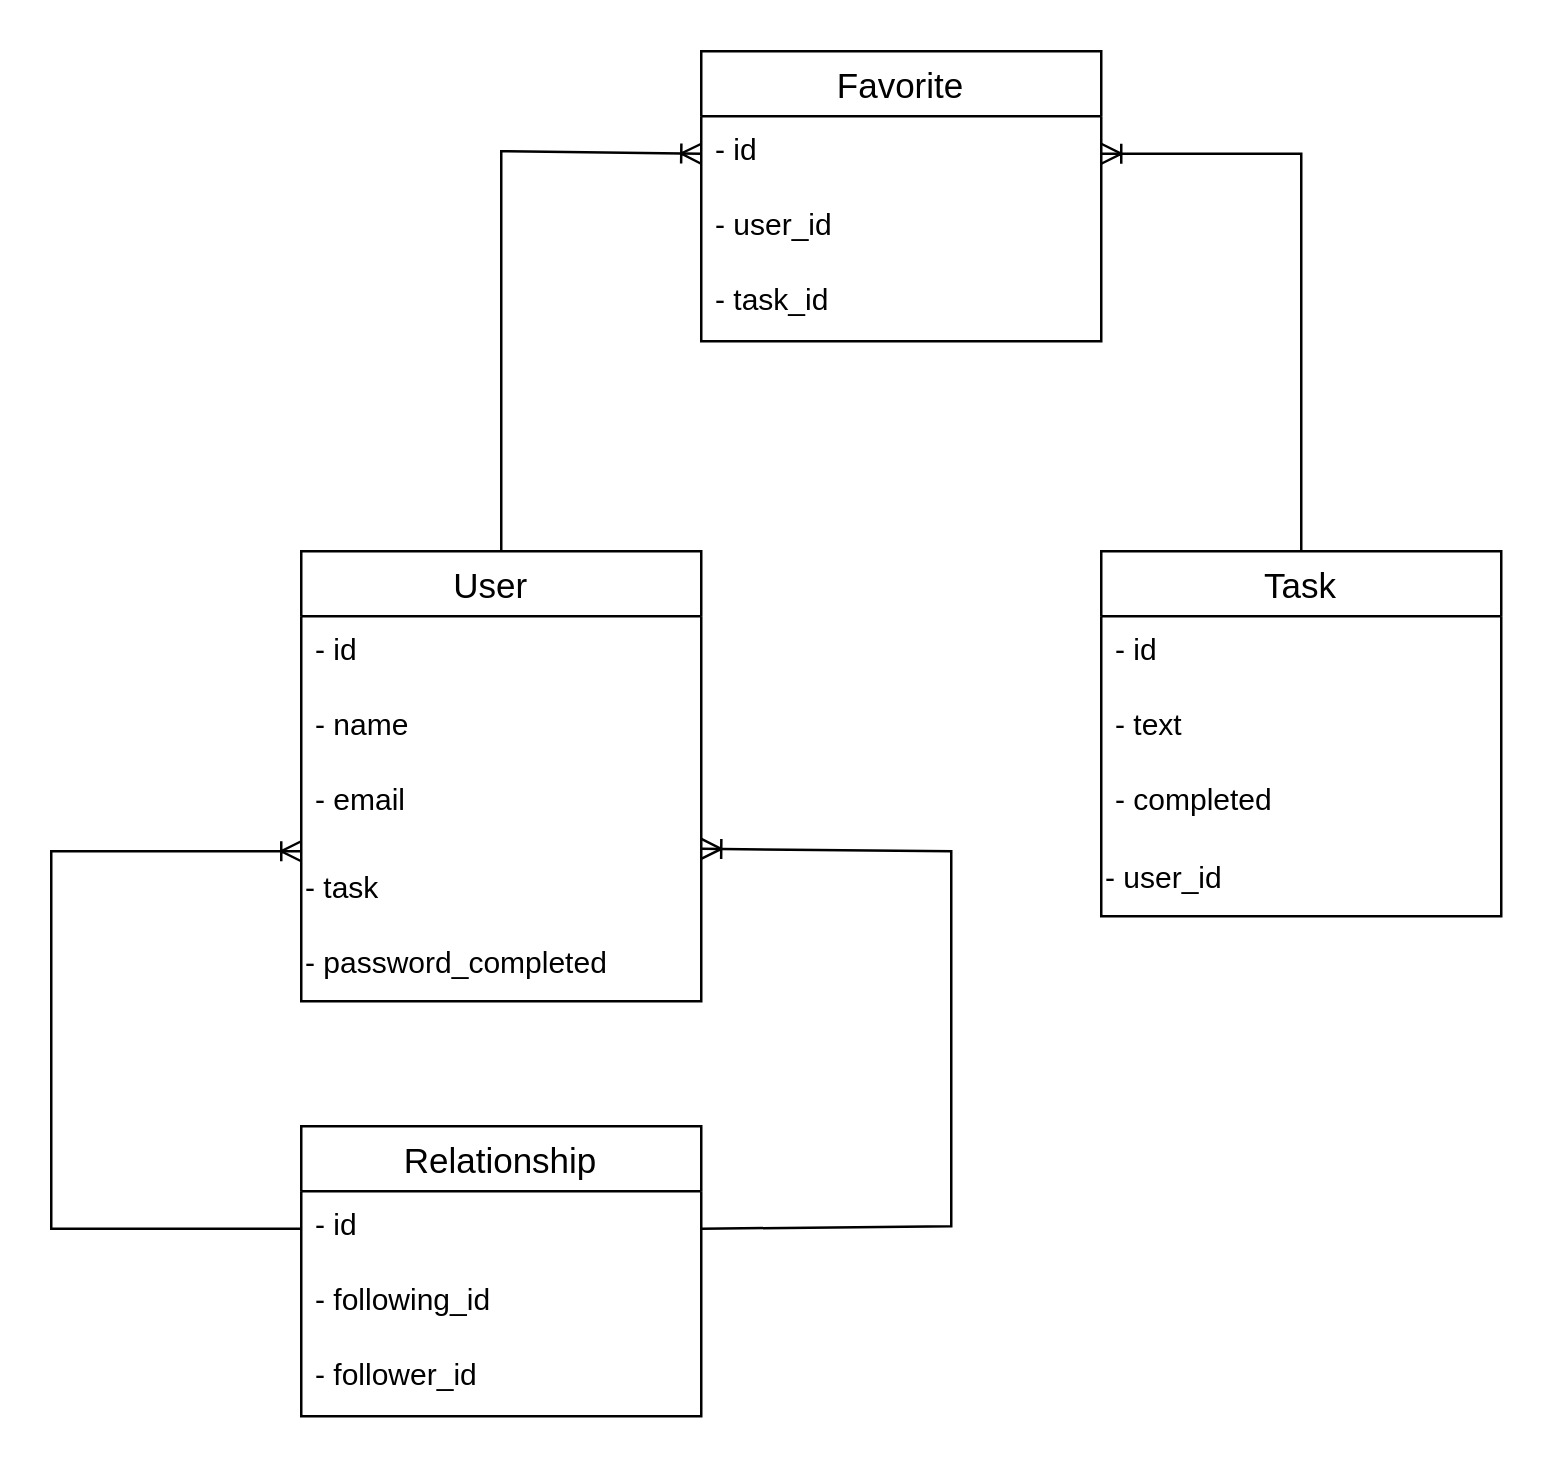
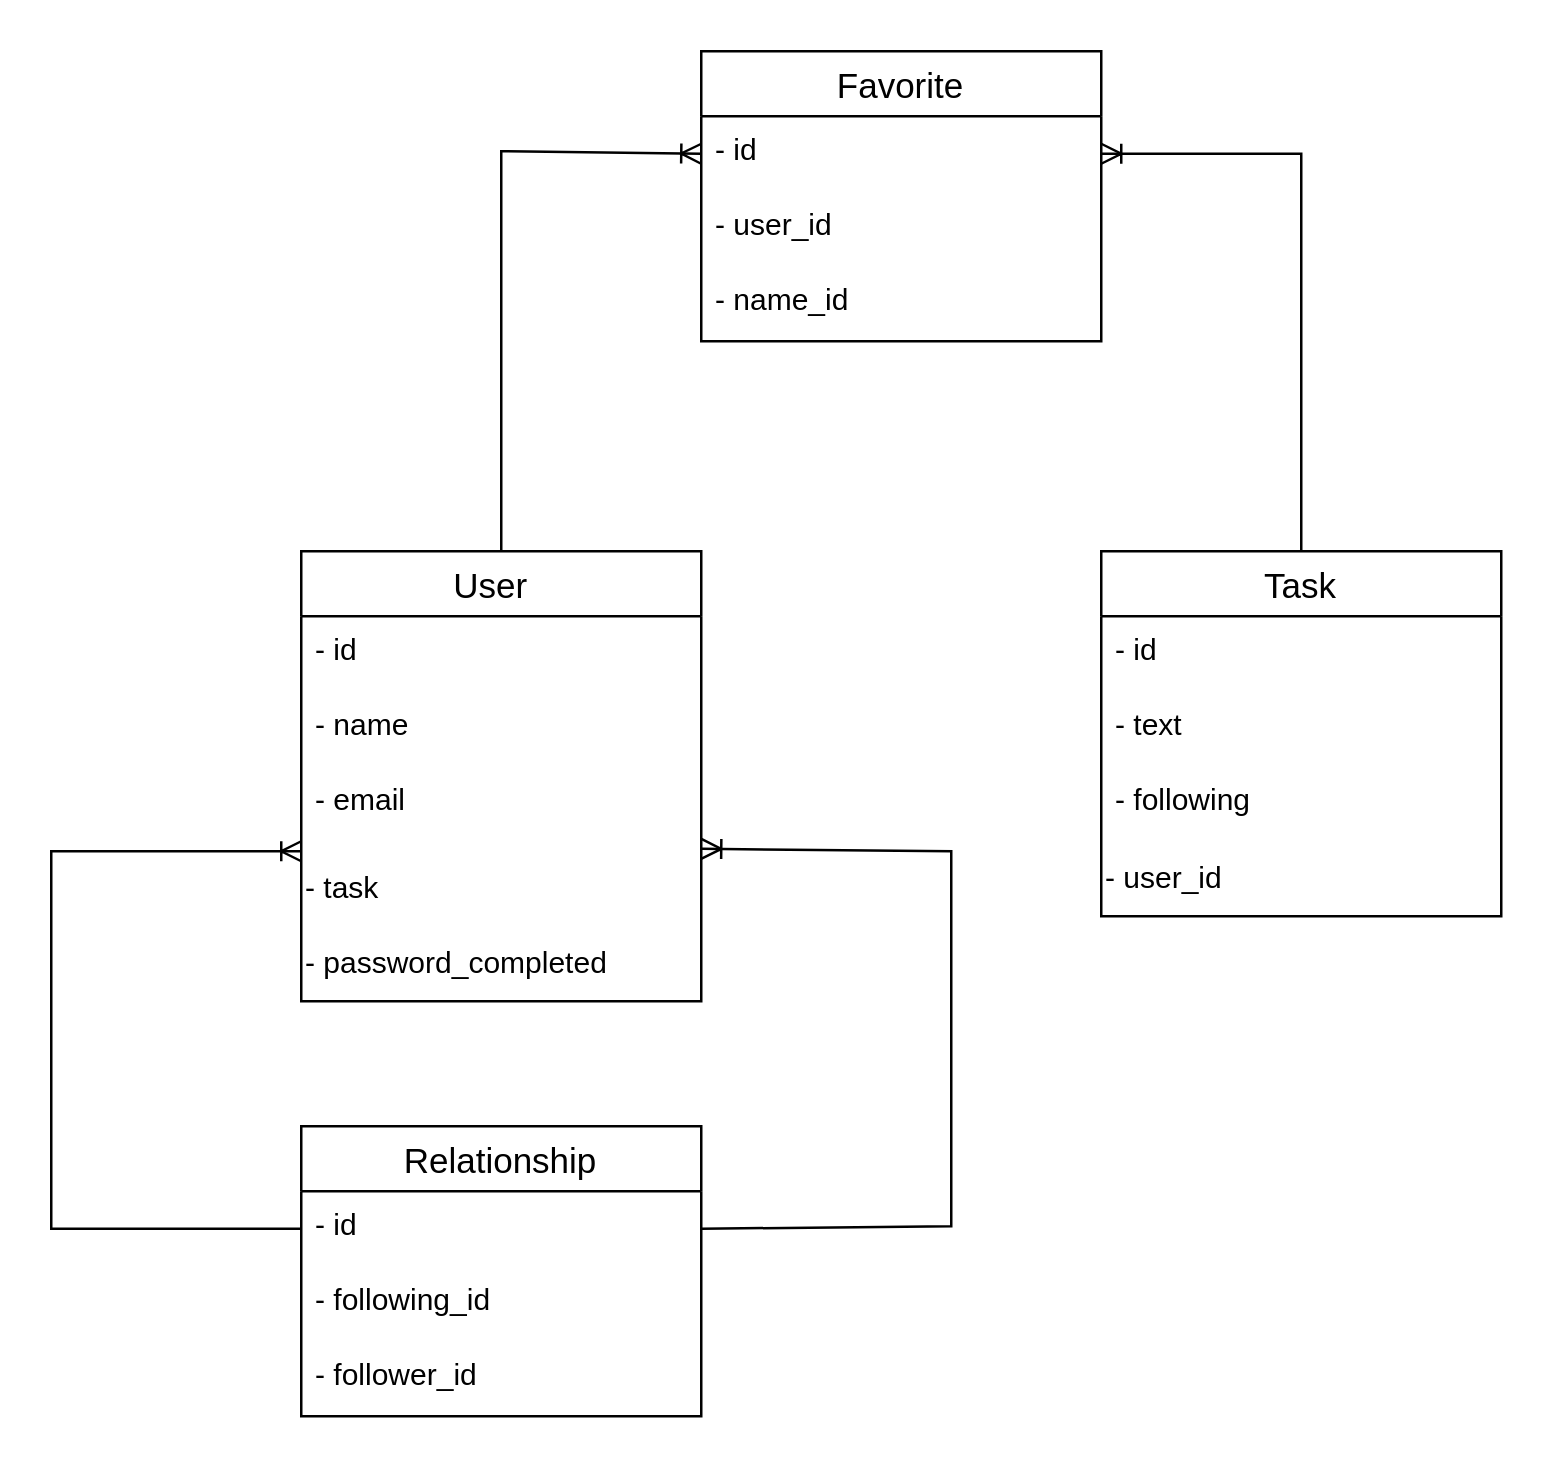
node "- task_id": label "- task_id" -> "- name_id"
node "- completed": label "- completed" -> "- following"
